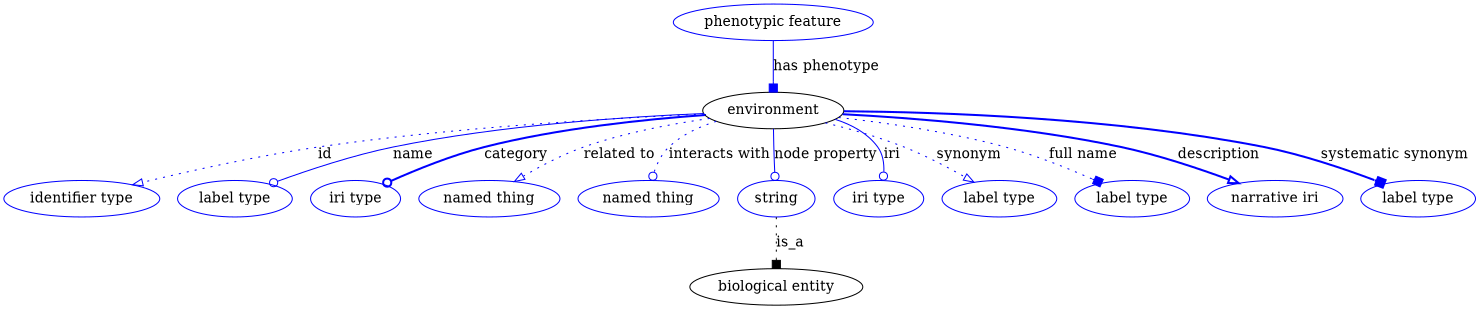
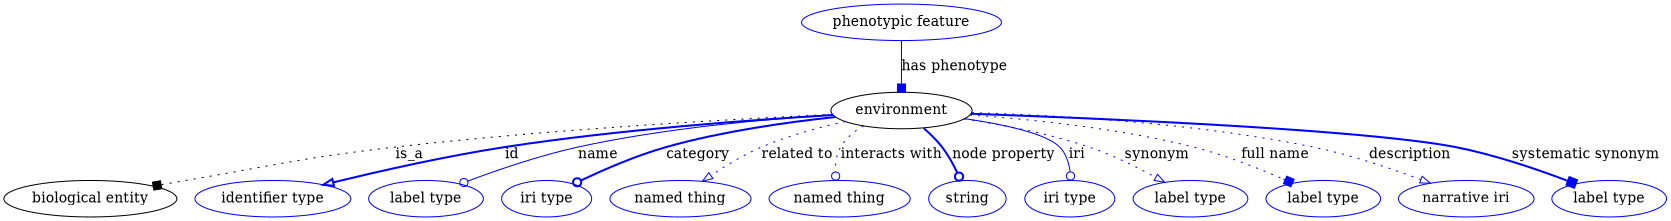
edge "environment" -> "narrative iri": style bold -> dotted
edge "environment" -> "identifier type": style dotted -> bold
edge "environment" -> "string": style solid -> bold
edge "string" -> "biological entity": now "environment" -> "biological entity"
